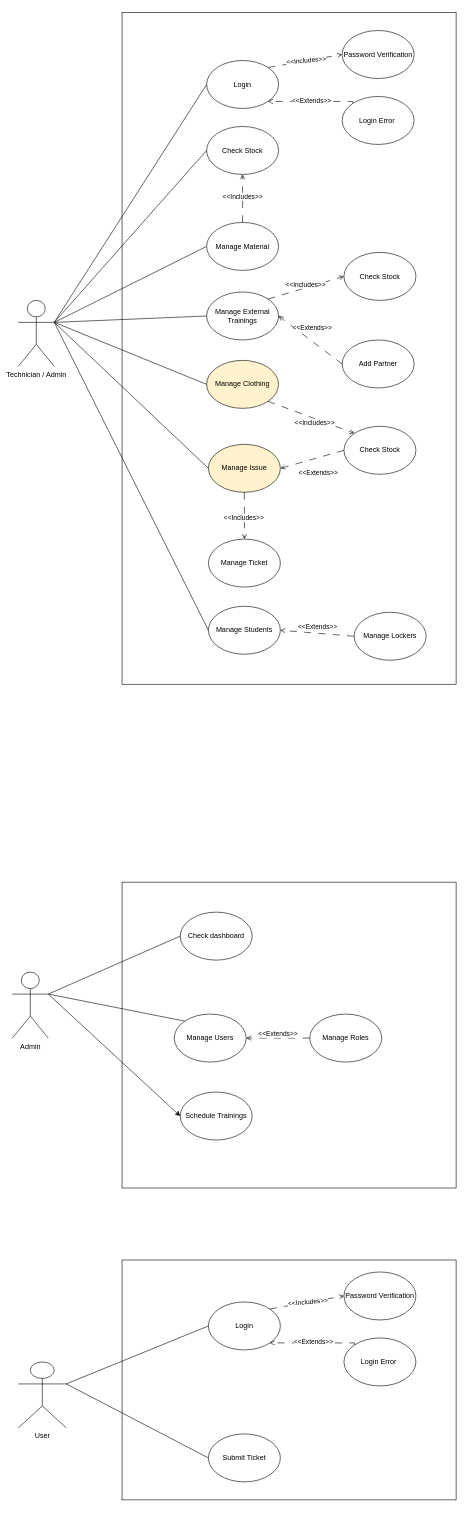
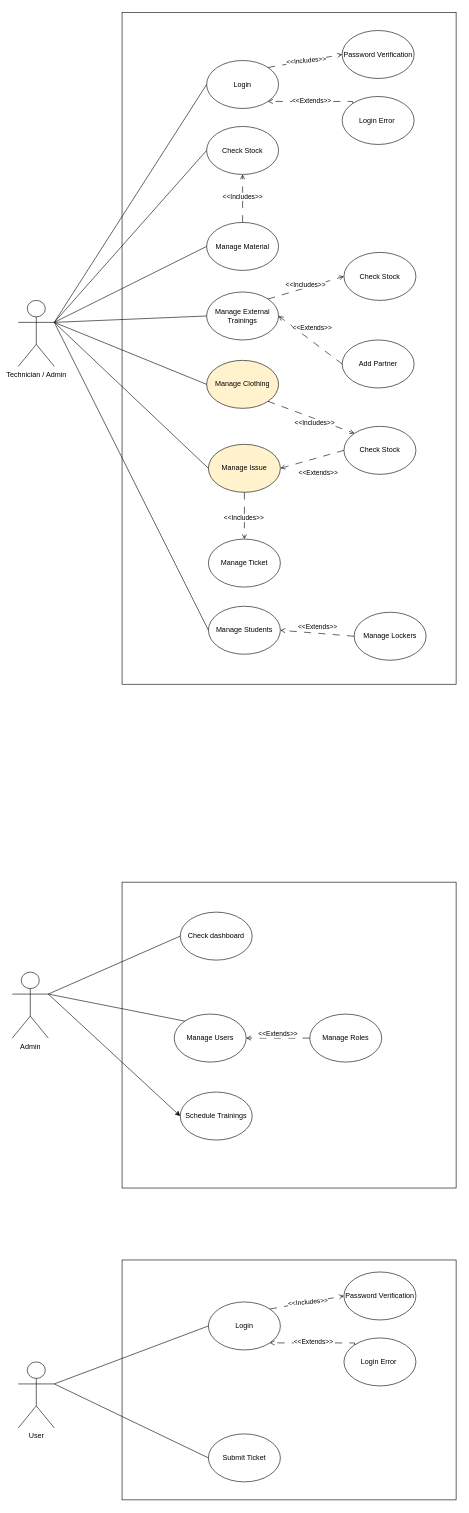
node "User": size 48x66 -> 36x66
